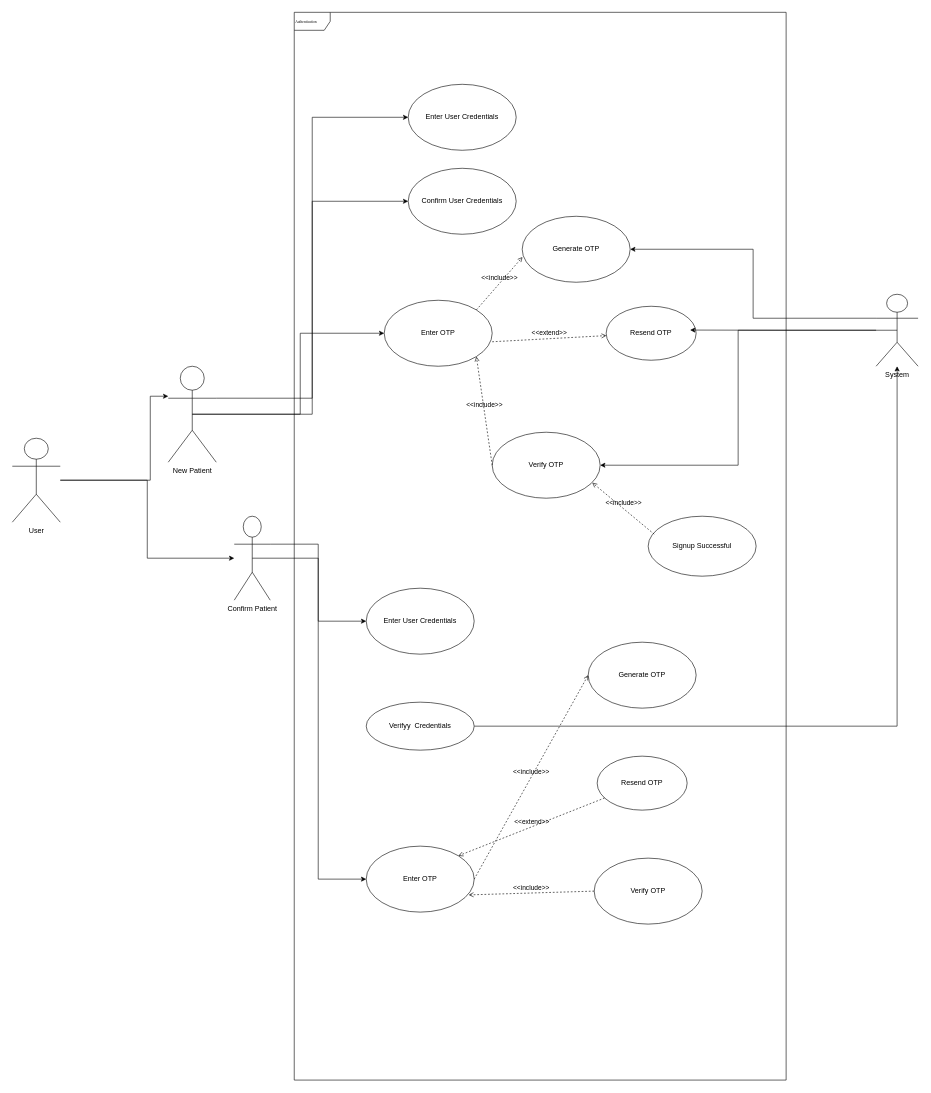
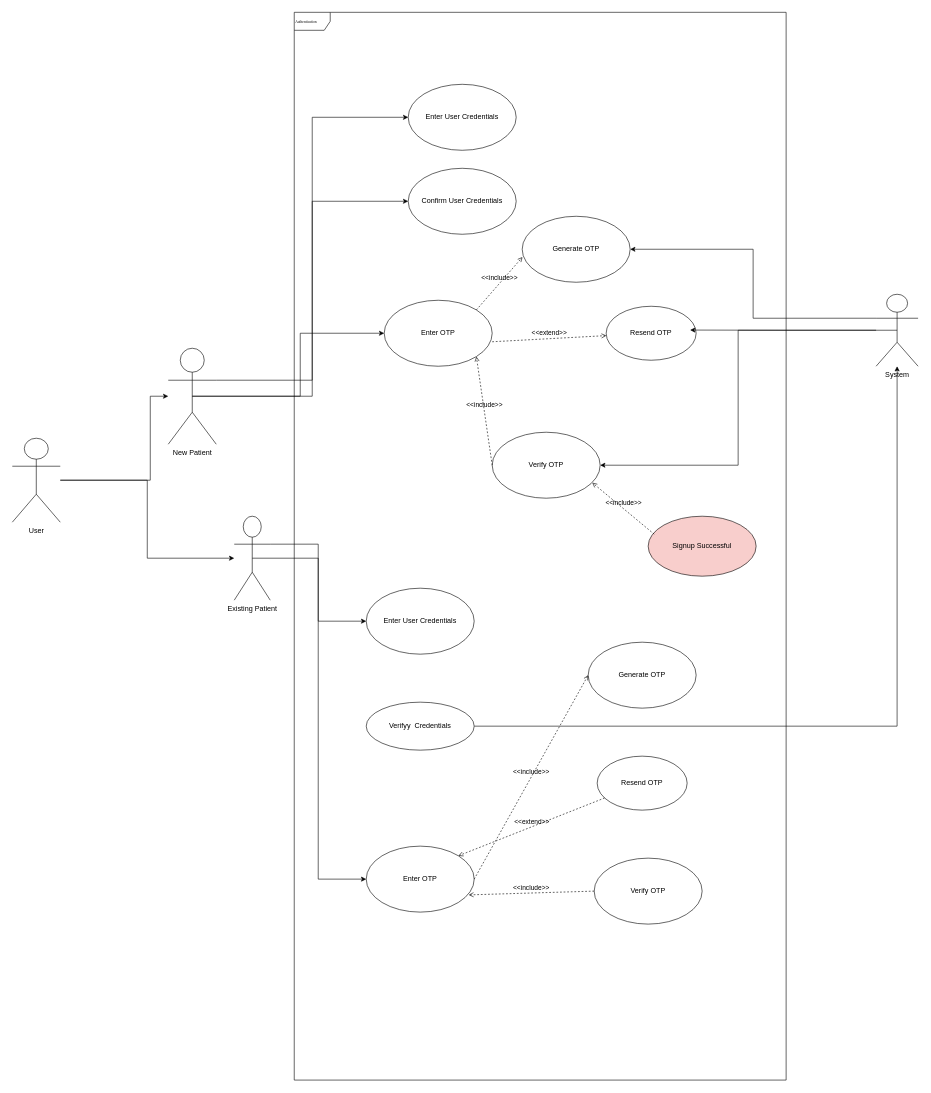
node "New Patient": moved (192, 414) -> (192, 396)
node "Signup Successful": fillcolor #ffffff -> #f8cecc
node "Confirm Patient": label "Confirm Patient" -> "Existing Patient"
